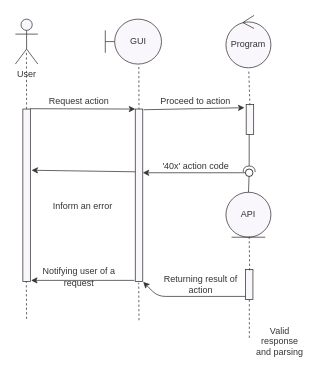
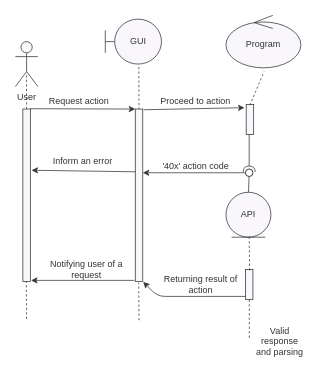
node "User": moved (27, 42) -> (27, 64)
node "Program": size 45x53 -> 75x53
node "Inform an error": moved (83, 207) -> (83, 162)
node "Notifying user of a request": moved (79, 277) -> (87, 270)
